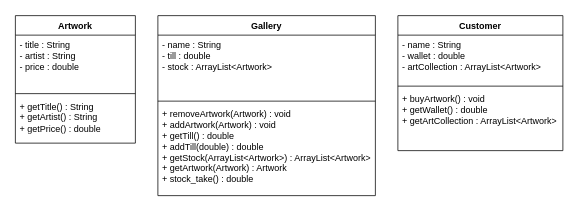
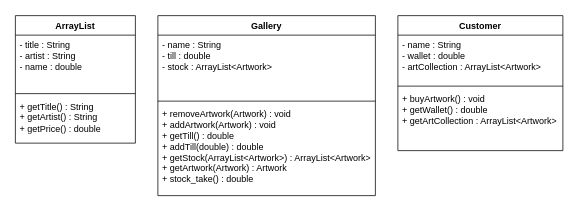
node "Artwork": label "Artwork" -> "ArrayList"
node "- title : String- artist : String- price : double": label "- title : String- artist : String- price : double" -> "- title : String- artist : String- name : double"
